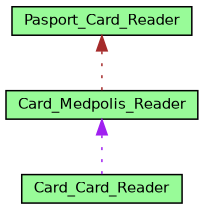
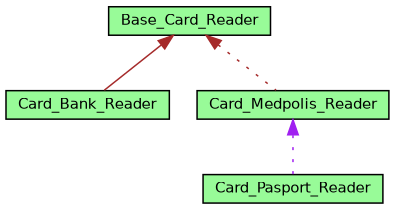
node "Pasport_Card_Reader": label "Pasport_Card_Reader" -> "Base_Card_Reader"
node "Card_Bank_Reader": added
node "Card_Card_Reader": label "Card_Card_Reader" -> "Card_Pasport_Reader"
